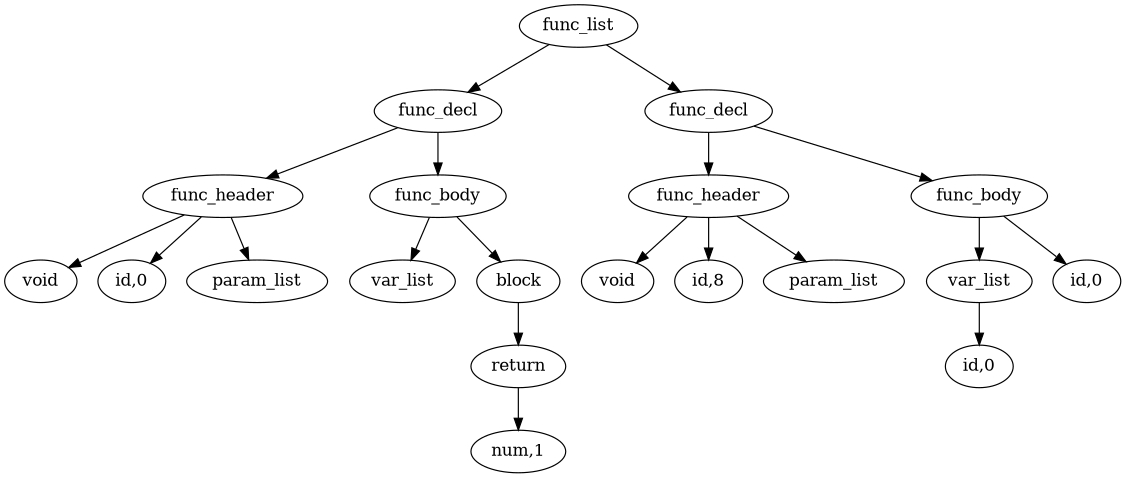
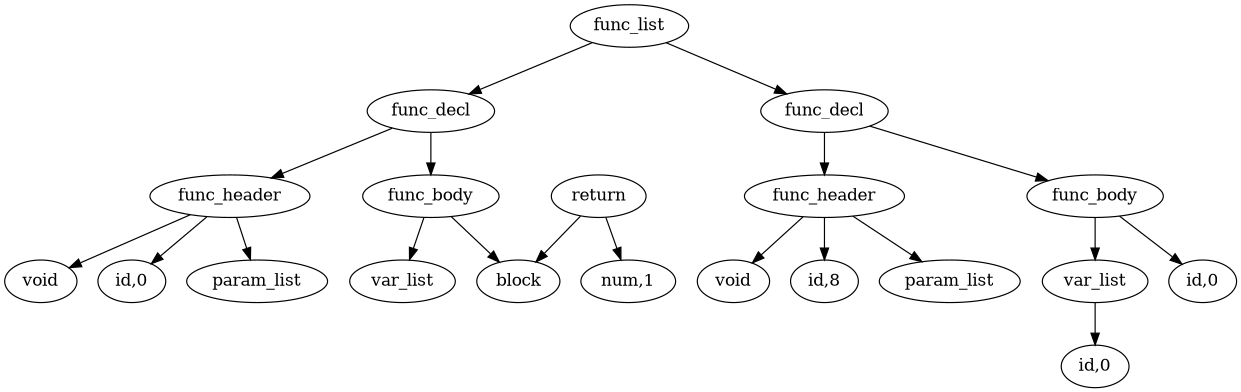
edge "block" -> "return": reversed
